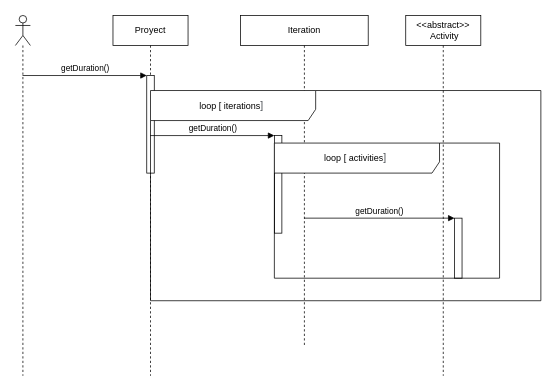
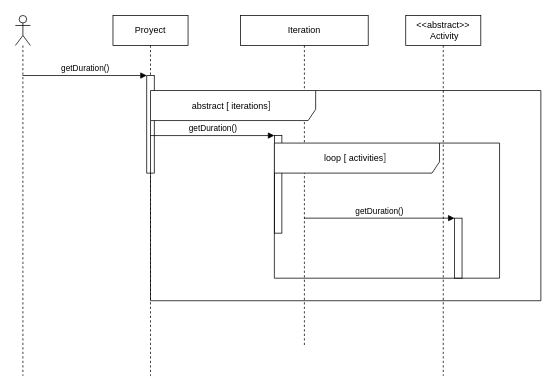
node "loop [ iterations]": label "loop [ iterations]" -> "abstract [ iterations]"
